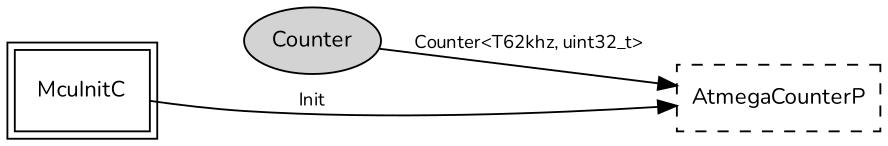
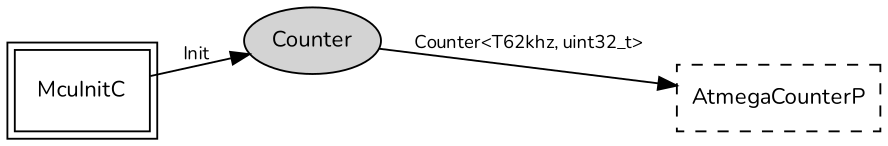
edge "McuInitC" -> "AtmegaCounterP": now "McuInitC" -> "Counter"
